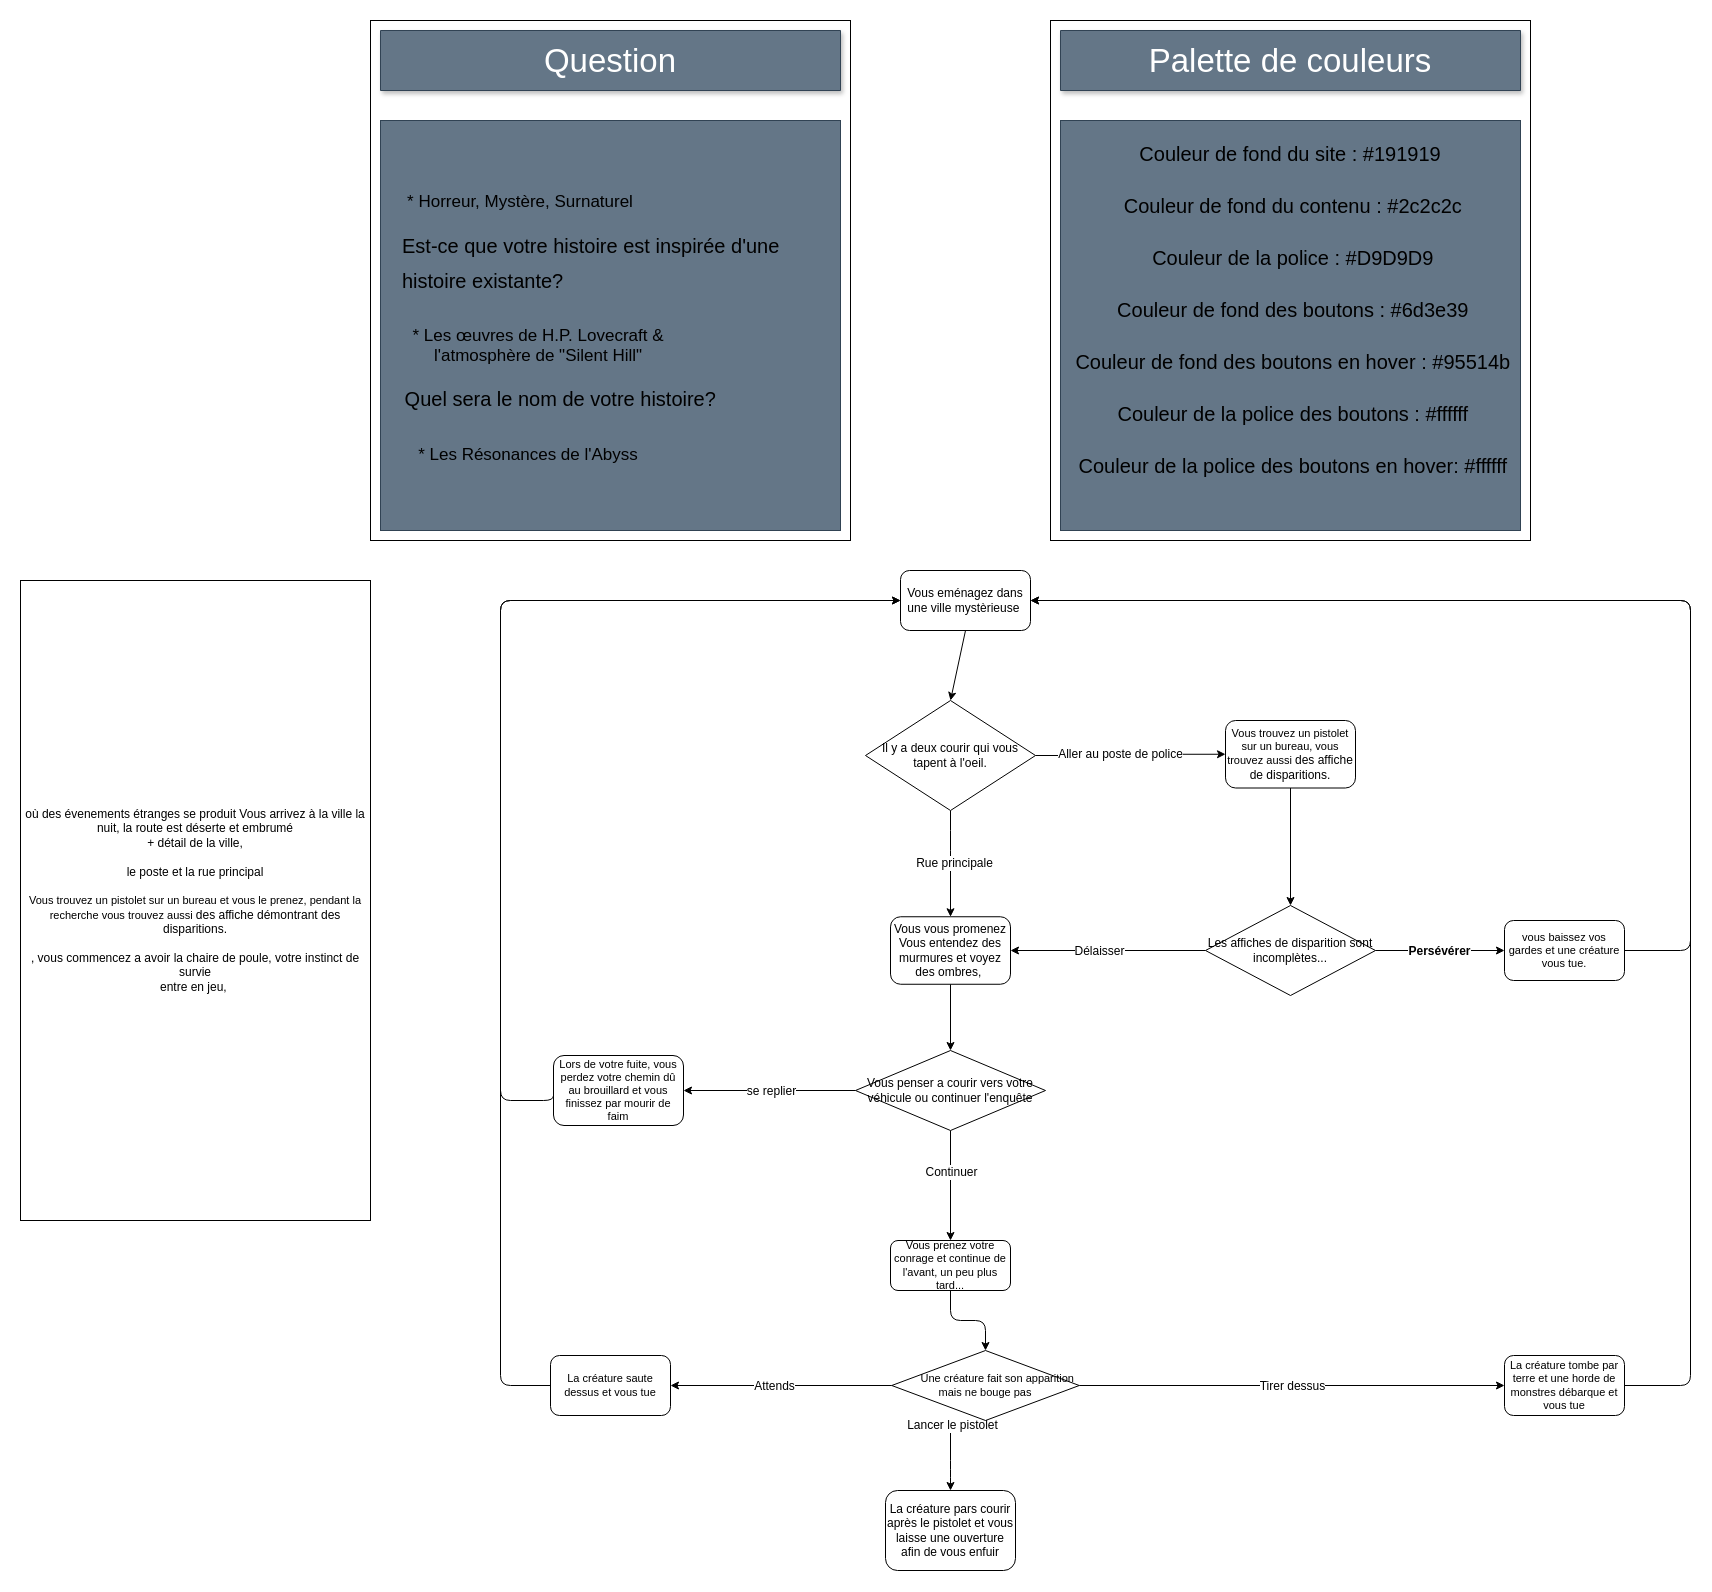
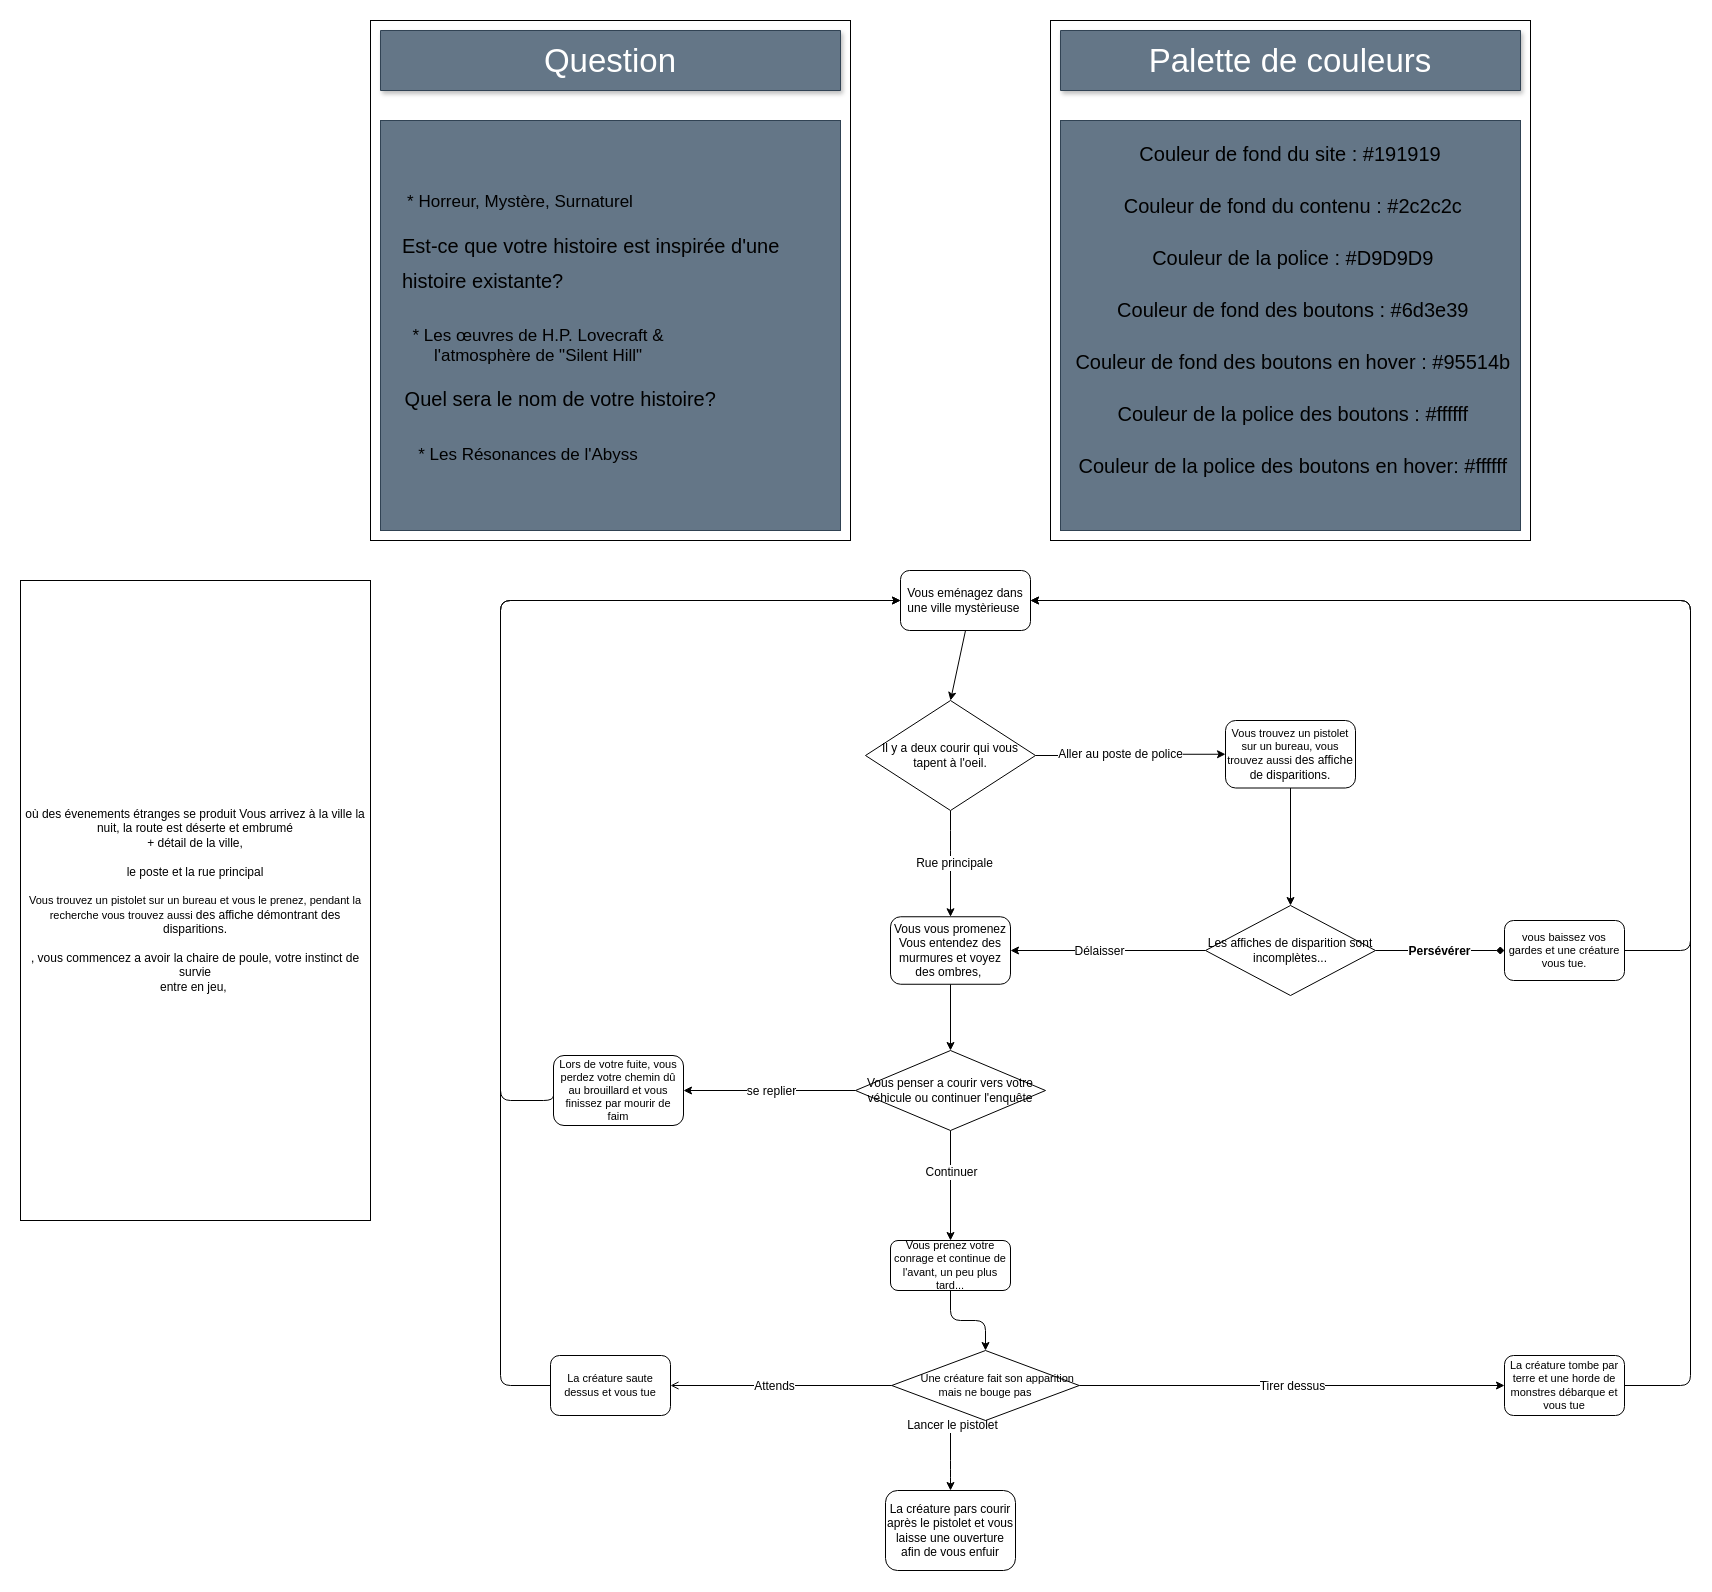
edge "Les affiches de disparition sont incomplètes..." -> "vous baissez vos gardes et une créature vous tue.": arrowhead classic -> diamond
edge "Une créature fait son apparition mais ne bouge pas" -> "La créature saute dessus et vous tue": arrowhead classic -> open
